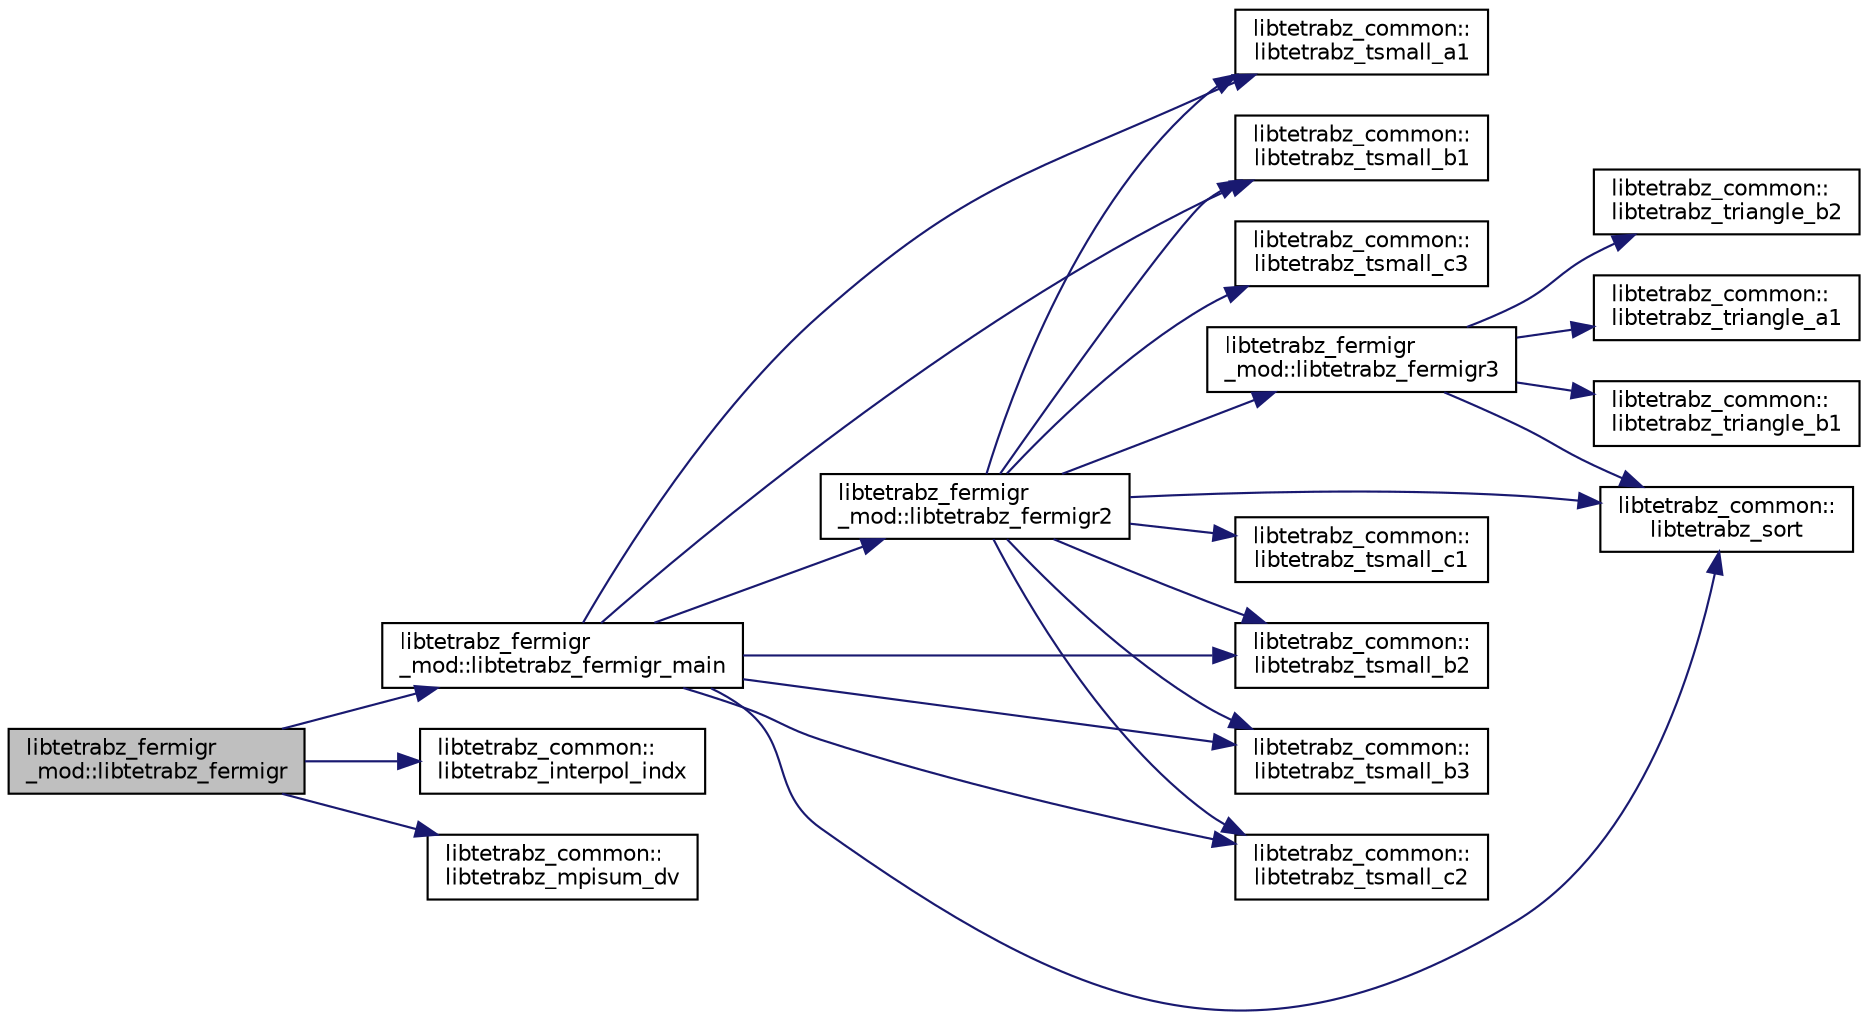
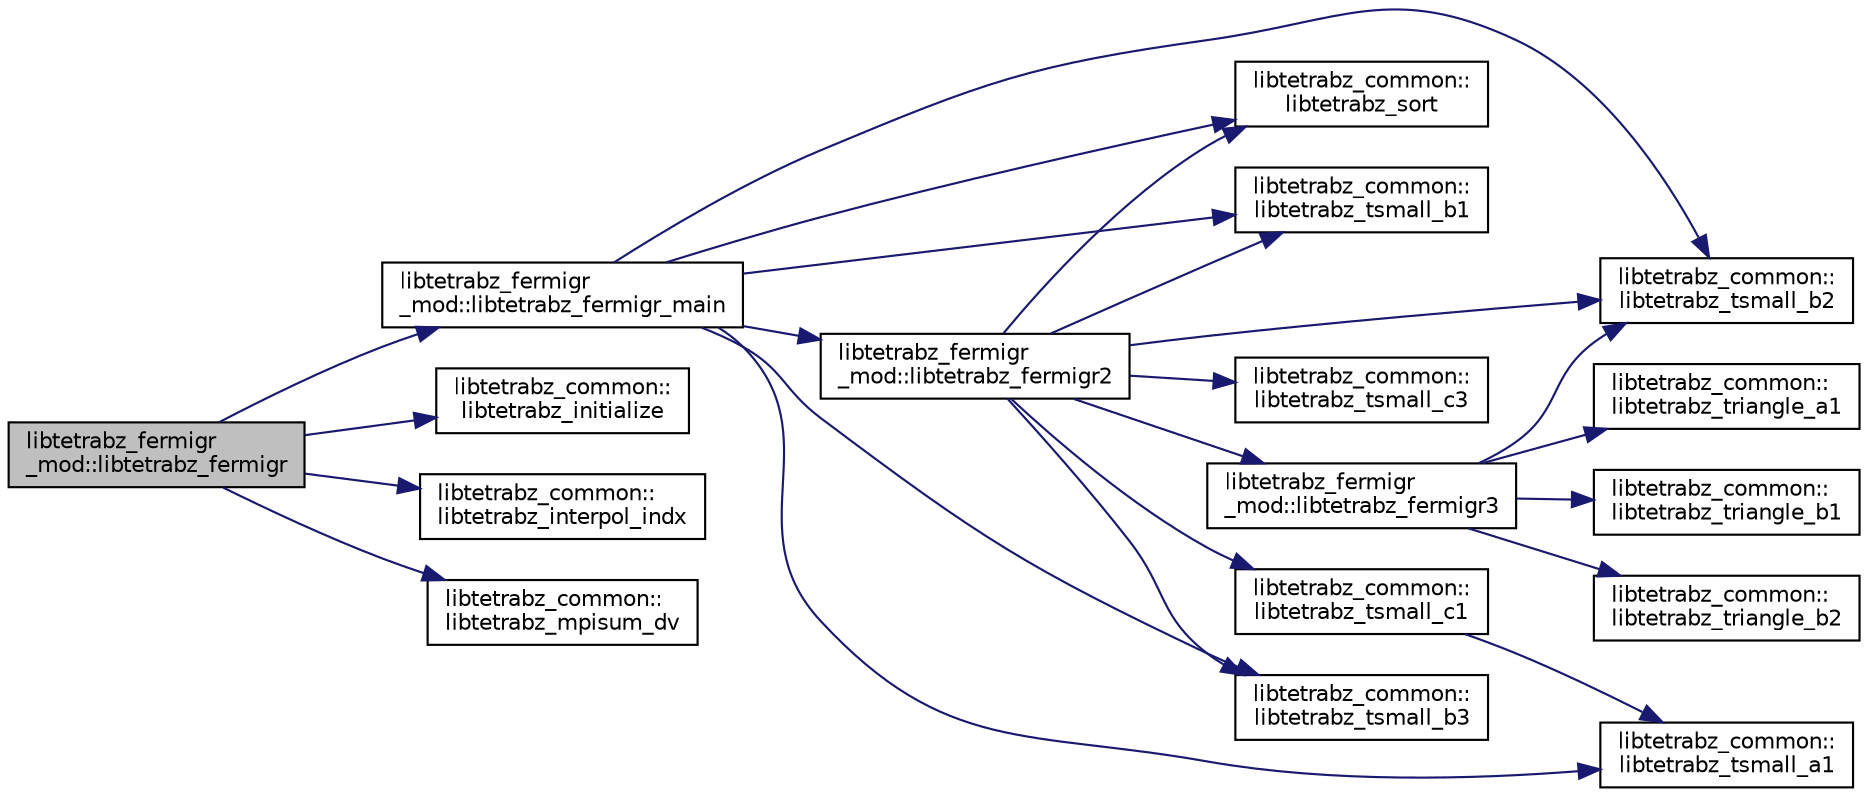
edge "libtetrabz_fermigr _mod::libtetrabz_fermigr2" -> "libtetrabz_common:: libtetrabz_tsmall_a1": now "libtetrabz_common:: libtetrabz_tsmall_c1" -> "libtetrabz_common:: libtetrabz_tsmall_a1"
node "libtetrabz_common:: libtetrabz_initialize": added
edge "libtetrabz_fermigr _mod::libtetrabz_fermigr3" -> "libtetrabz_common:: libtetrabz_sort": now "libtetrabz_fermigr _mod::libtetrabz_fermigr3" -> "libtetrabz_common:: libtetrabz_tsmall_b2"
node "libtetrabz_common:: libtetrabz_tsmall_c2": removed
